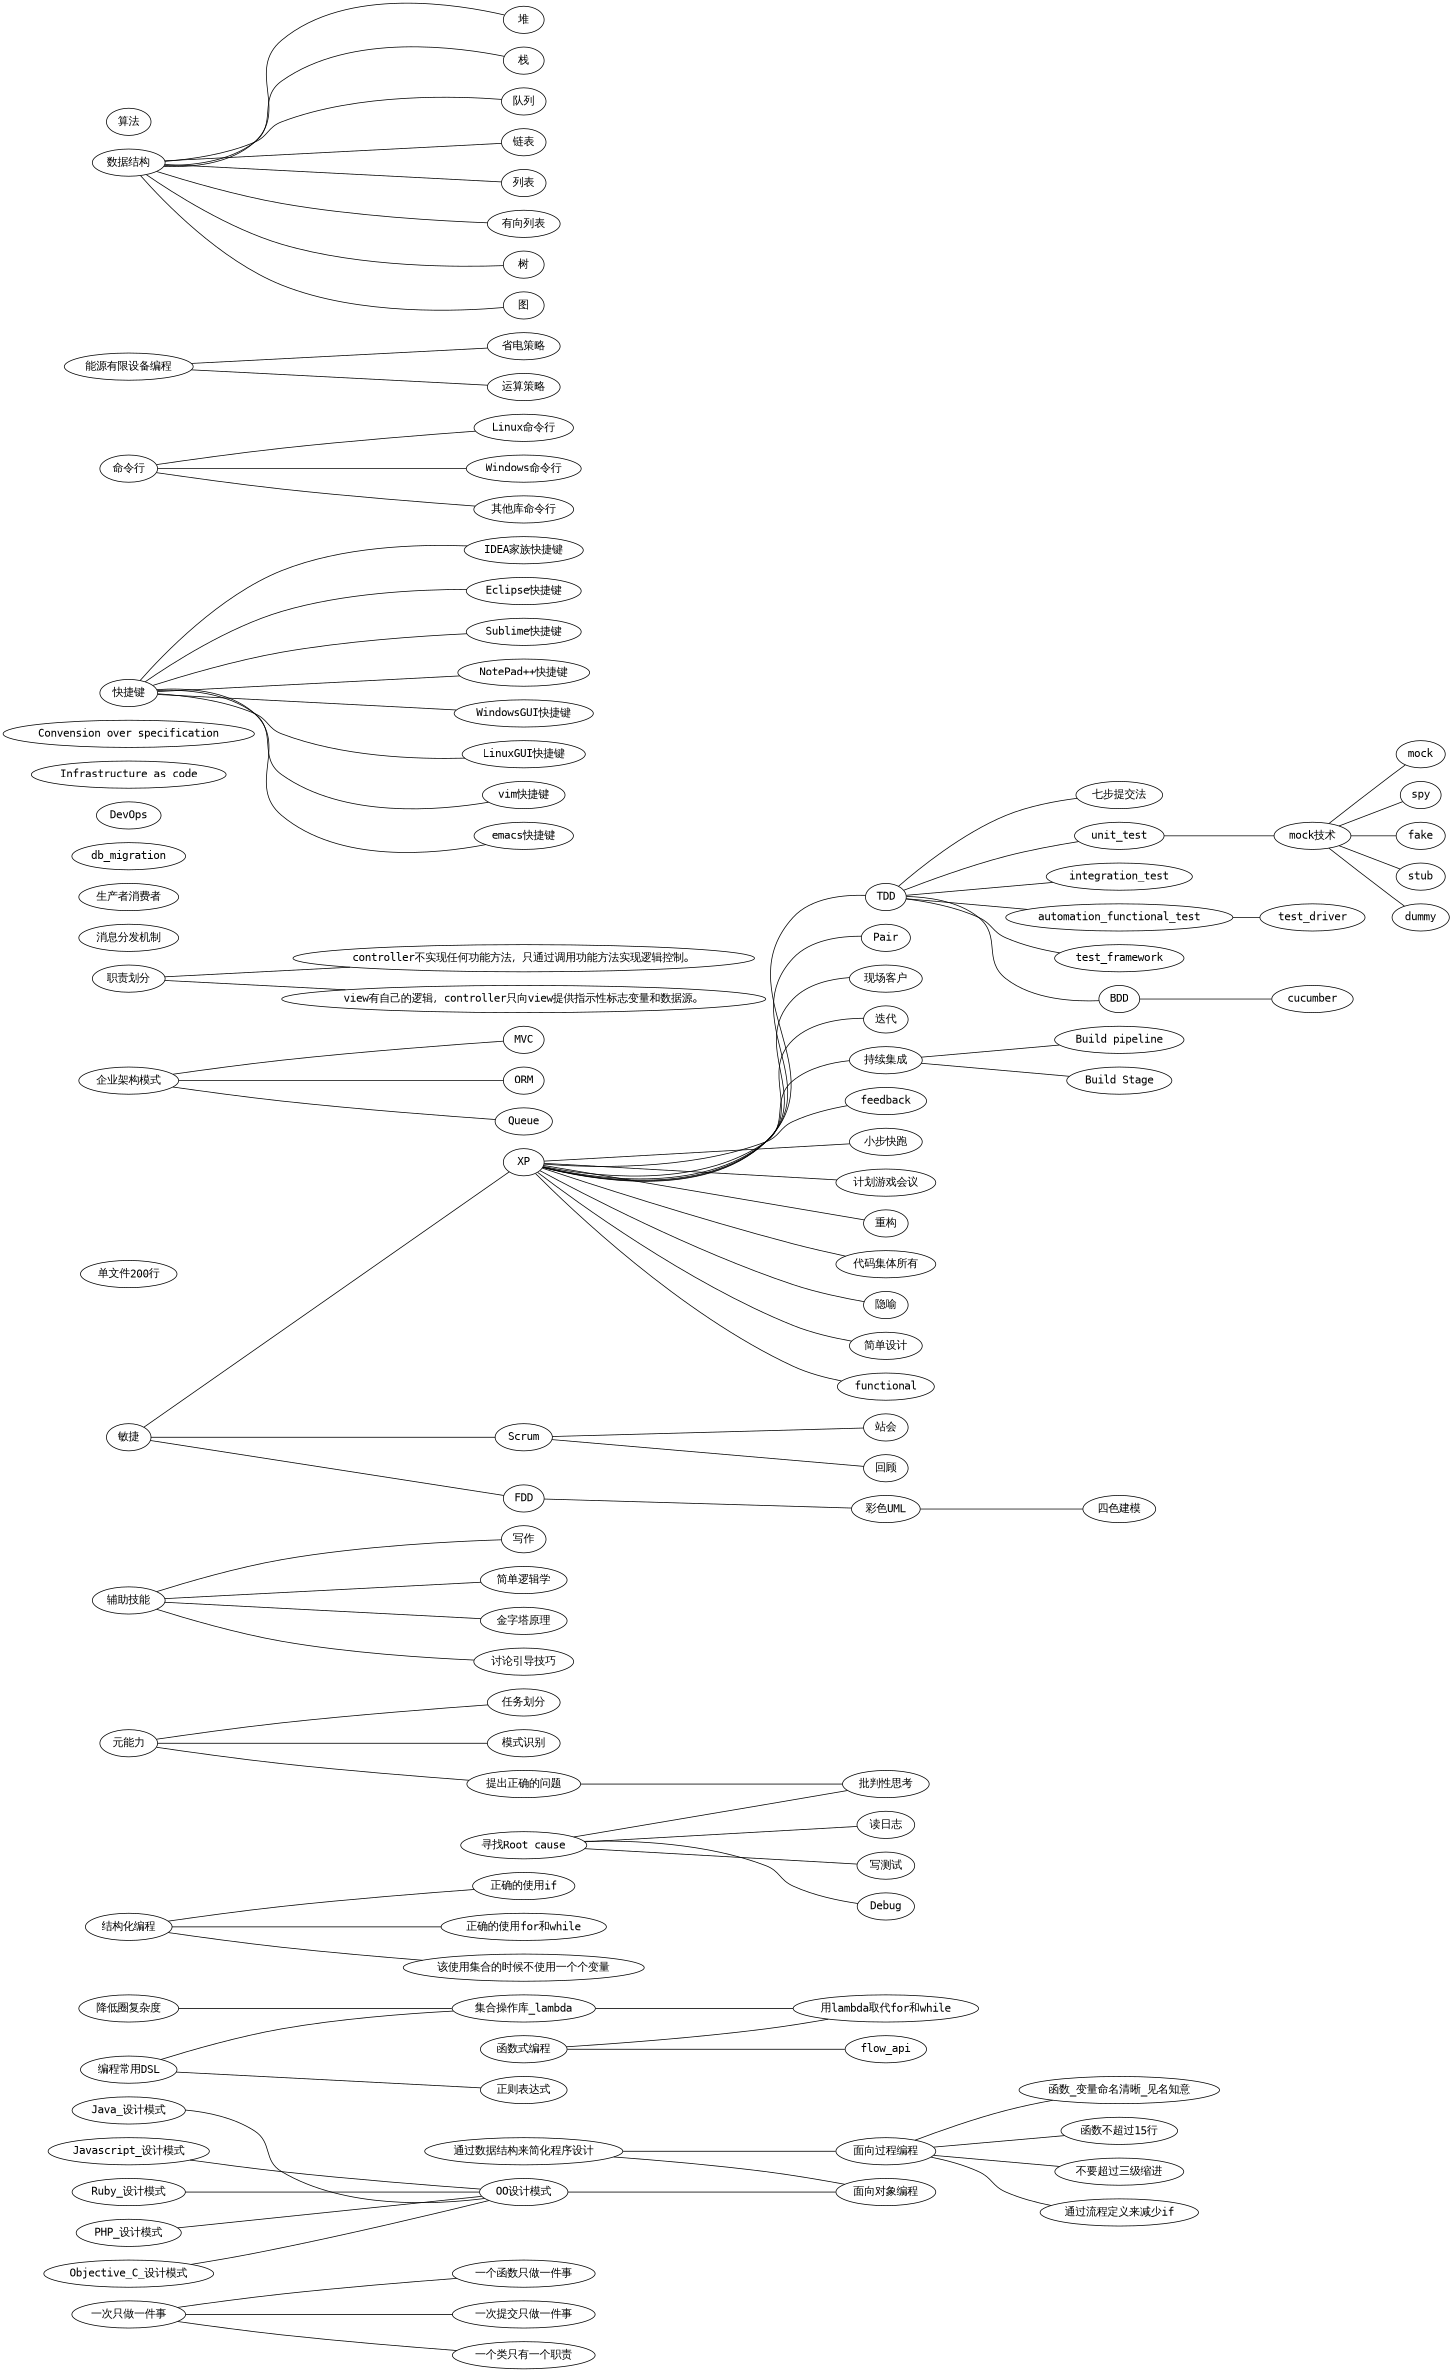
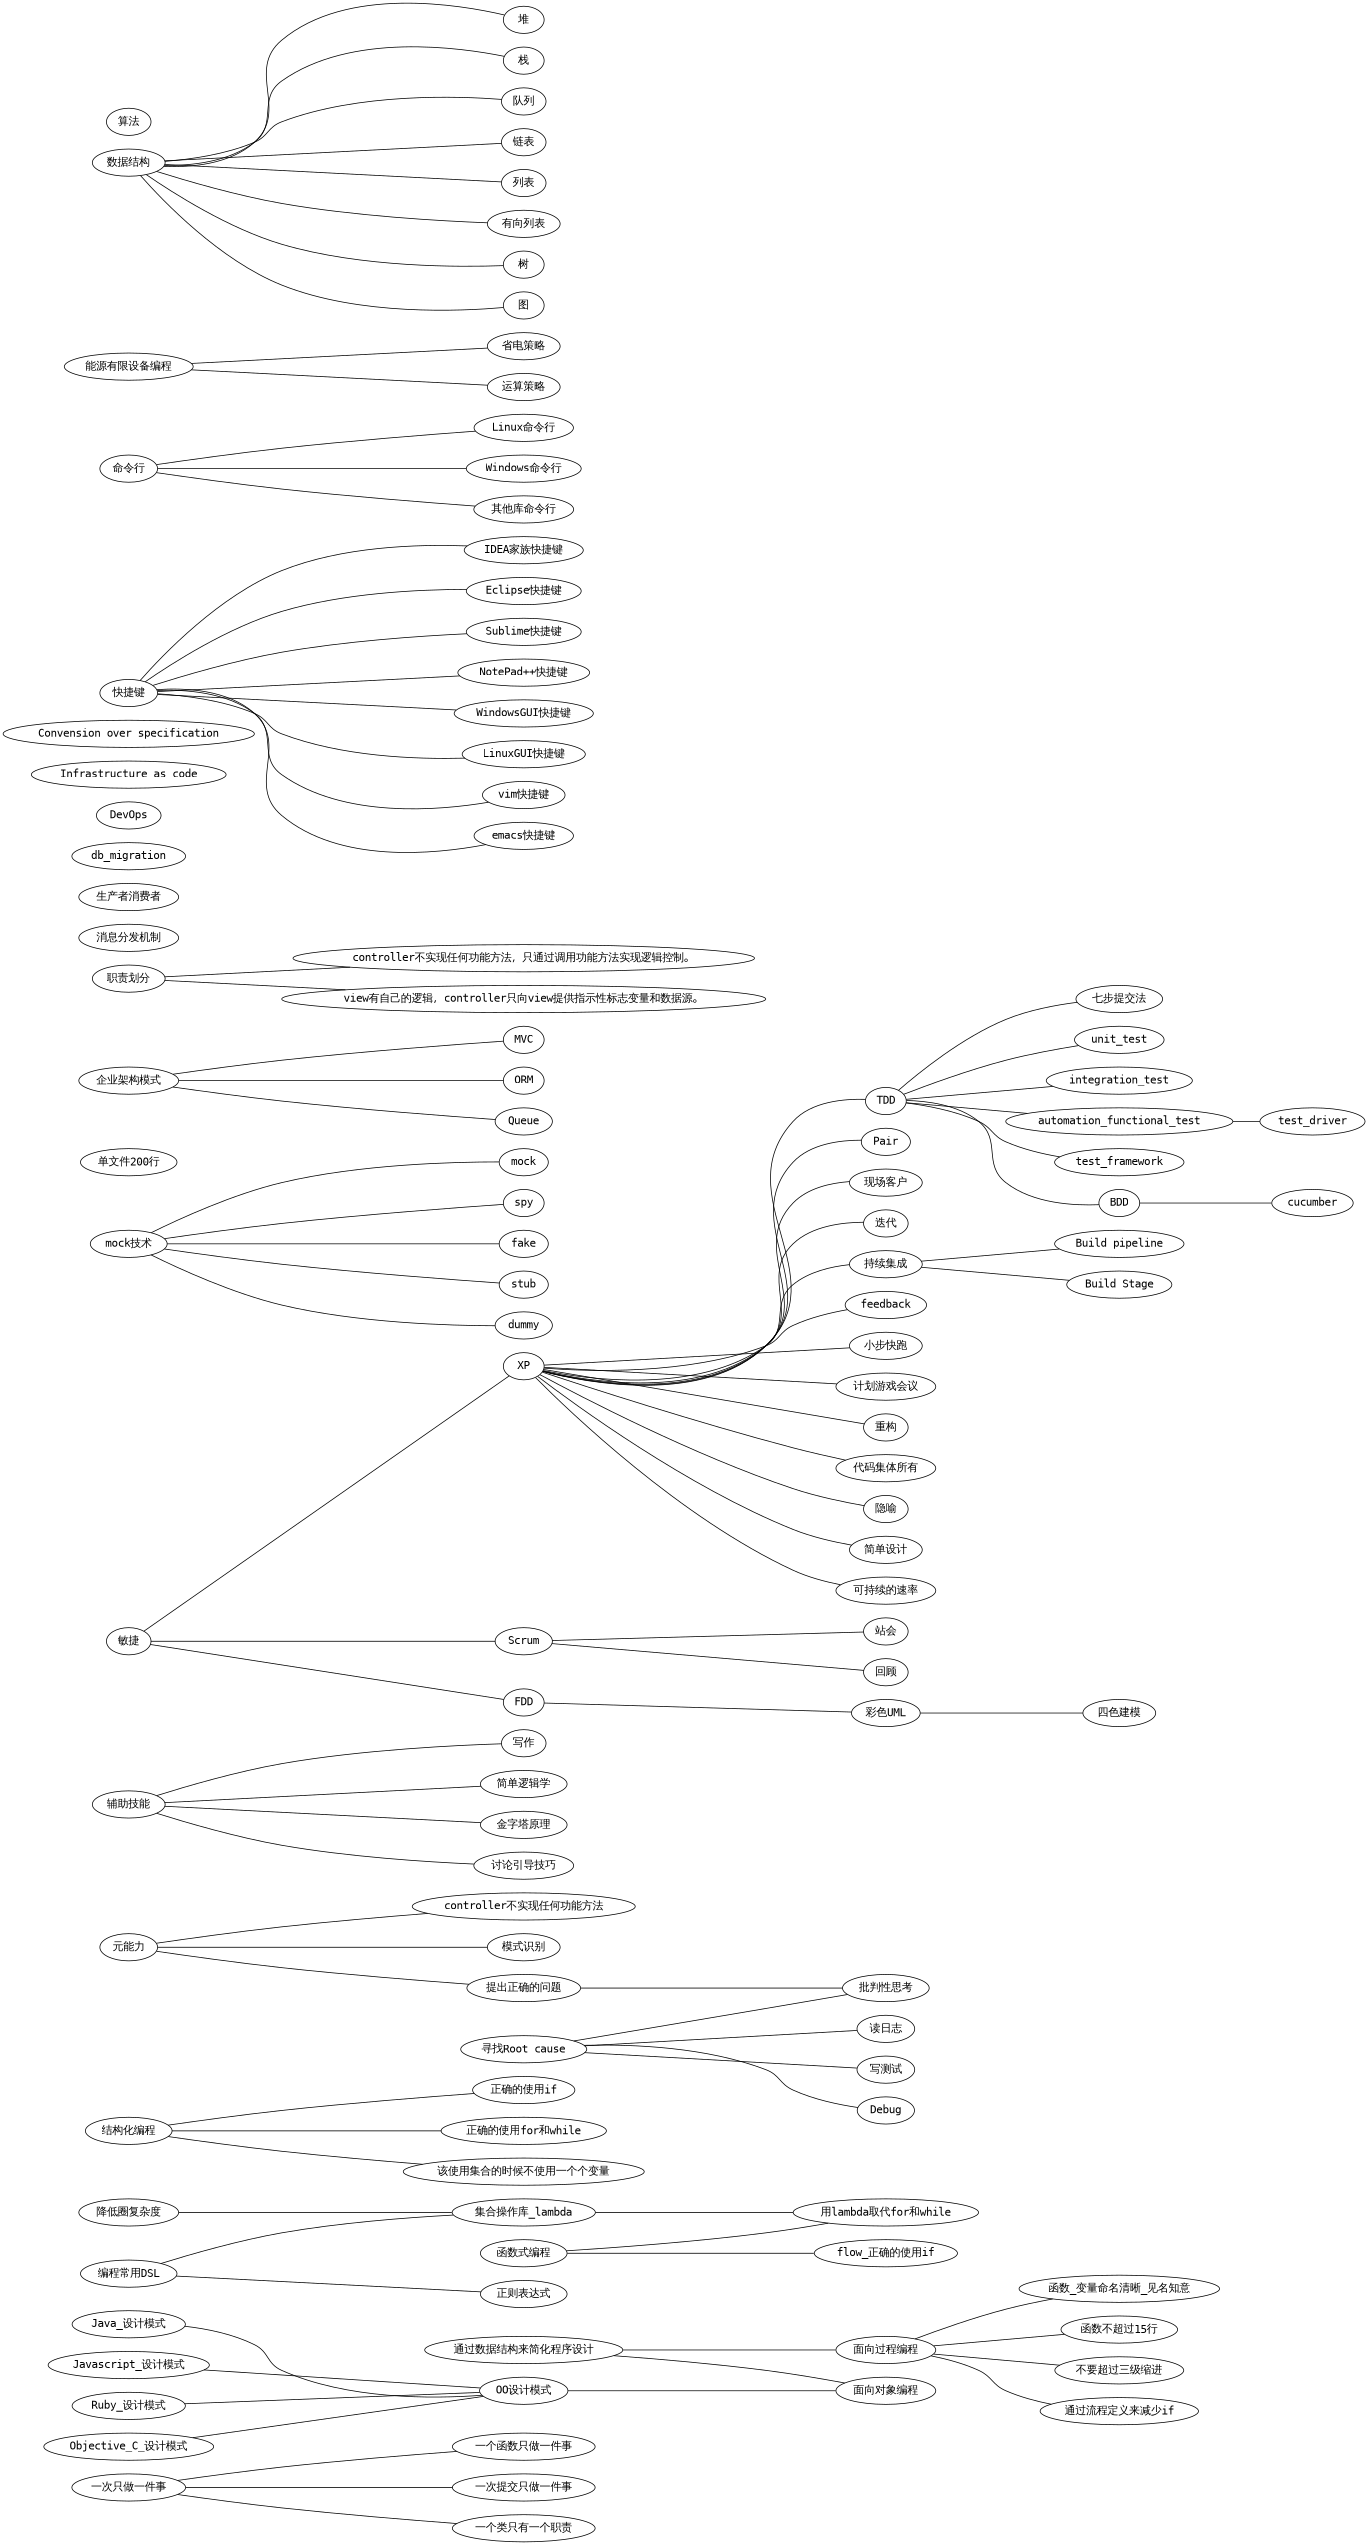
edge "unit_test" -- "mock技术": removed
node "functional": label "functional" -> "可持续的速率"
node "任务划分": label "任务划分" -> "controller不实现任何功能方法"
node "flow_api": label "flow_api" -> "flow_正确的使用if"
node "PHP_设计模式": removed
